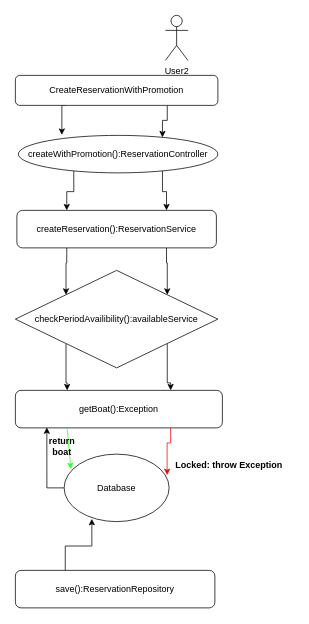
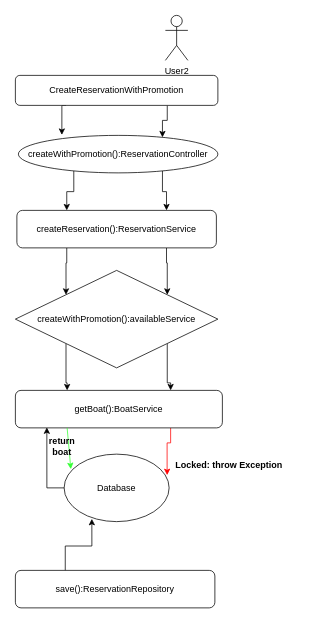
node "checkPeriodAvailibility():availableService": label "checkPeriodAvailibility():availableService" -> "createWithPromotion():availableService"
node "getBoat():Exception": label "getBoat():Exception" -> "getBoat():BoatService"
